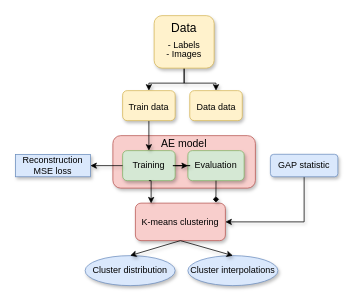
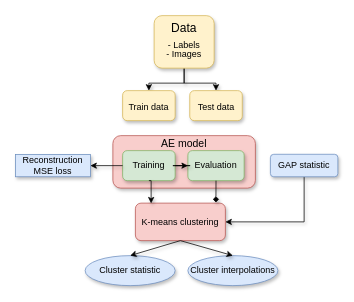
node "Data data": label "Data data" -> "Test data"
edge "Train data" -> "Training": removed
node "Cluster distribution": label "Cluster distribution" -> "Cluster statistic"
